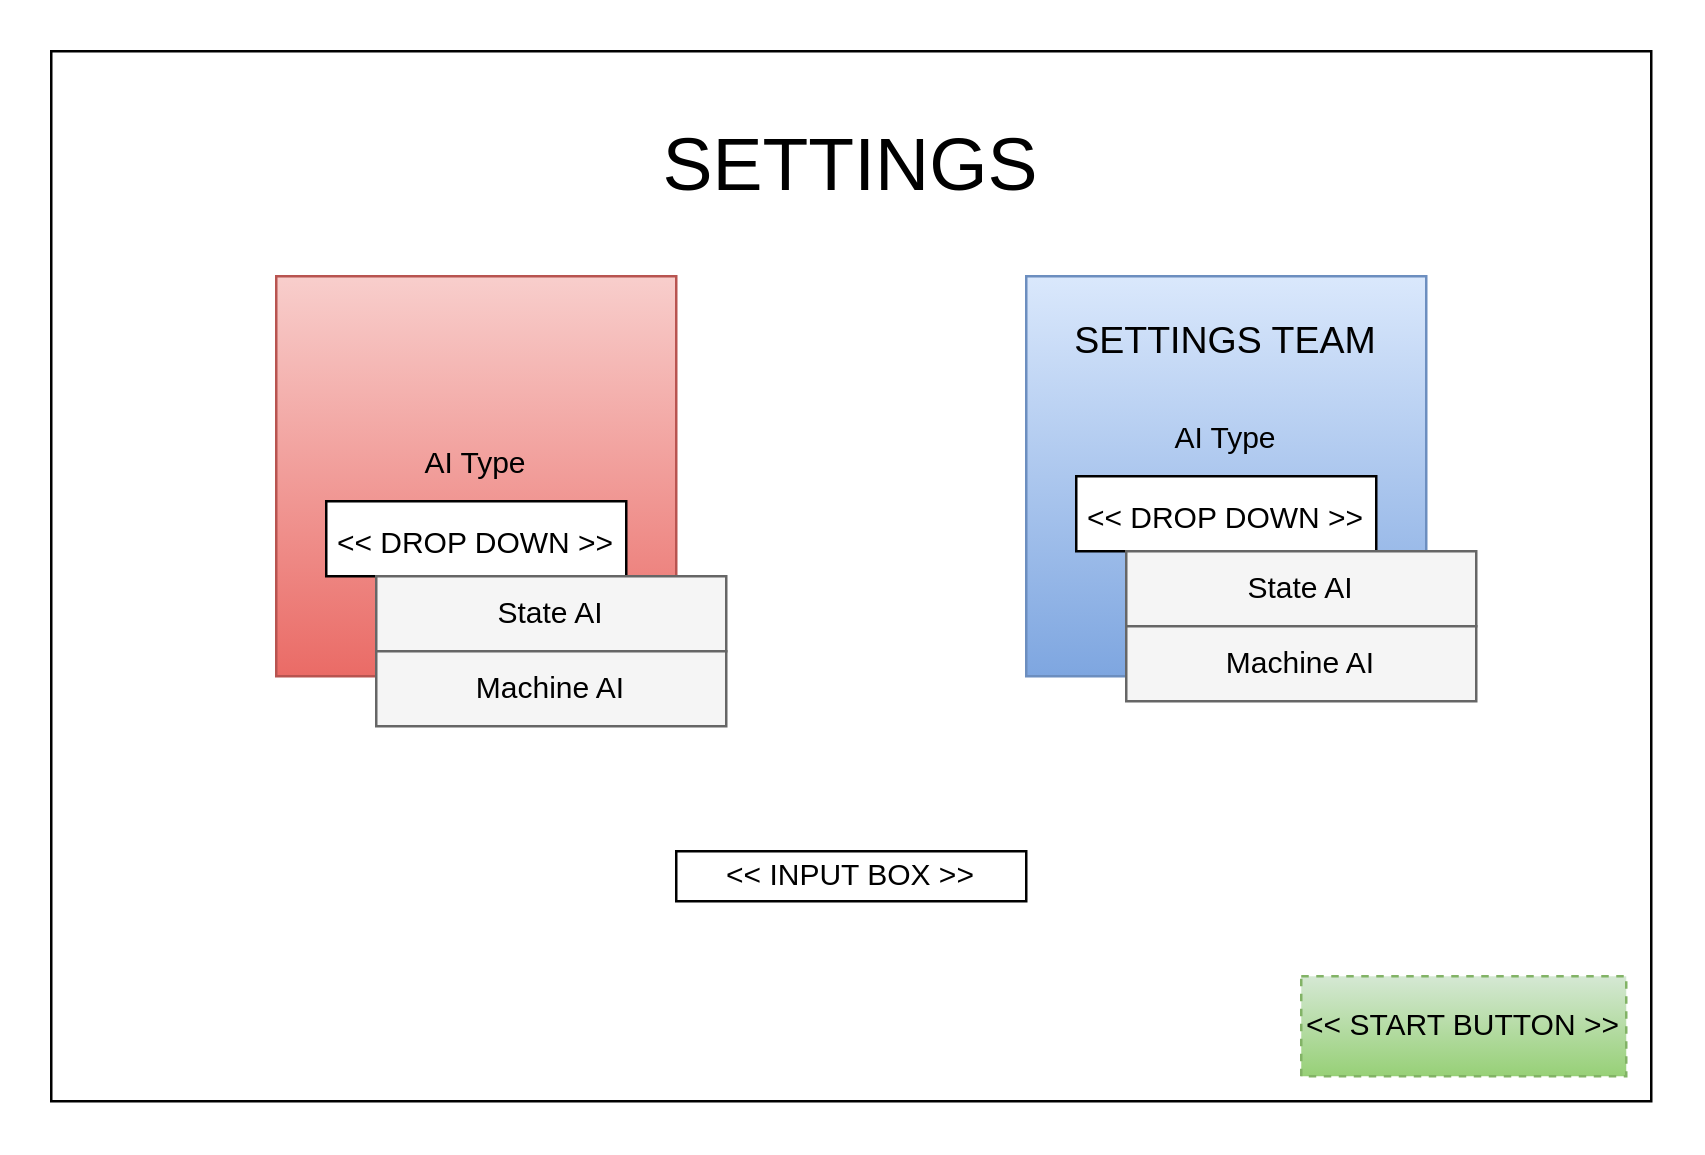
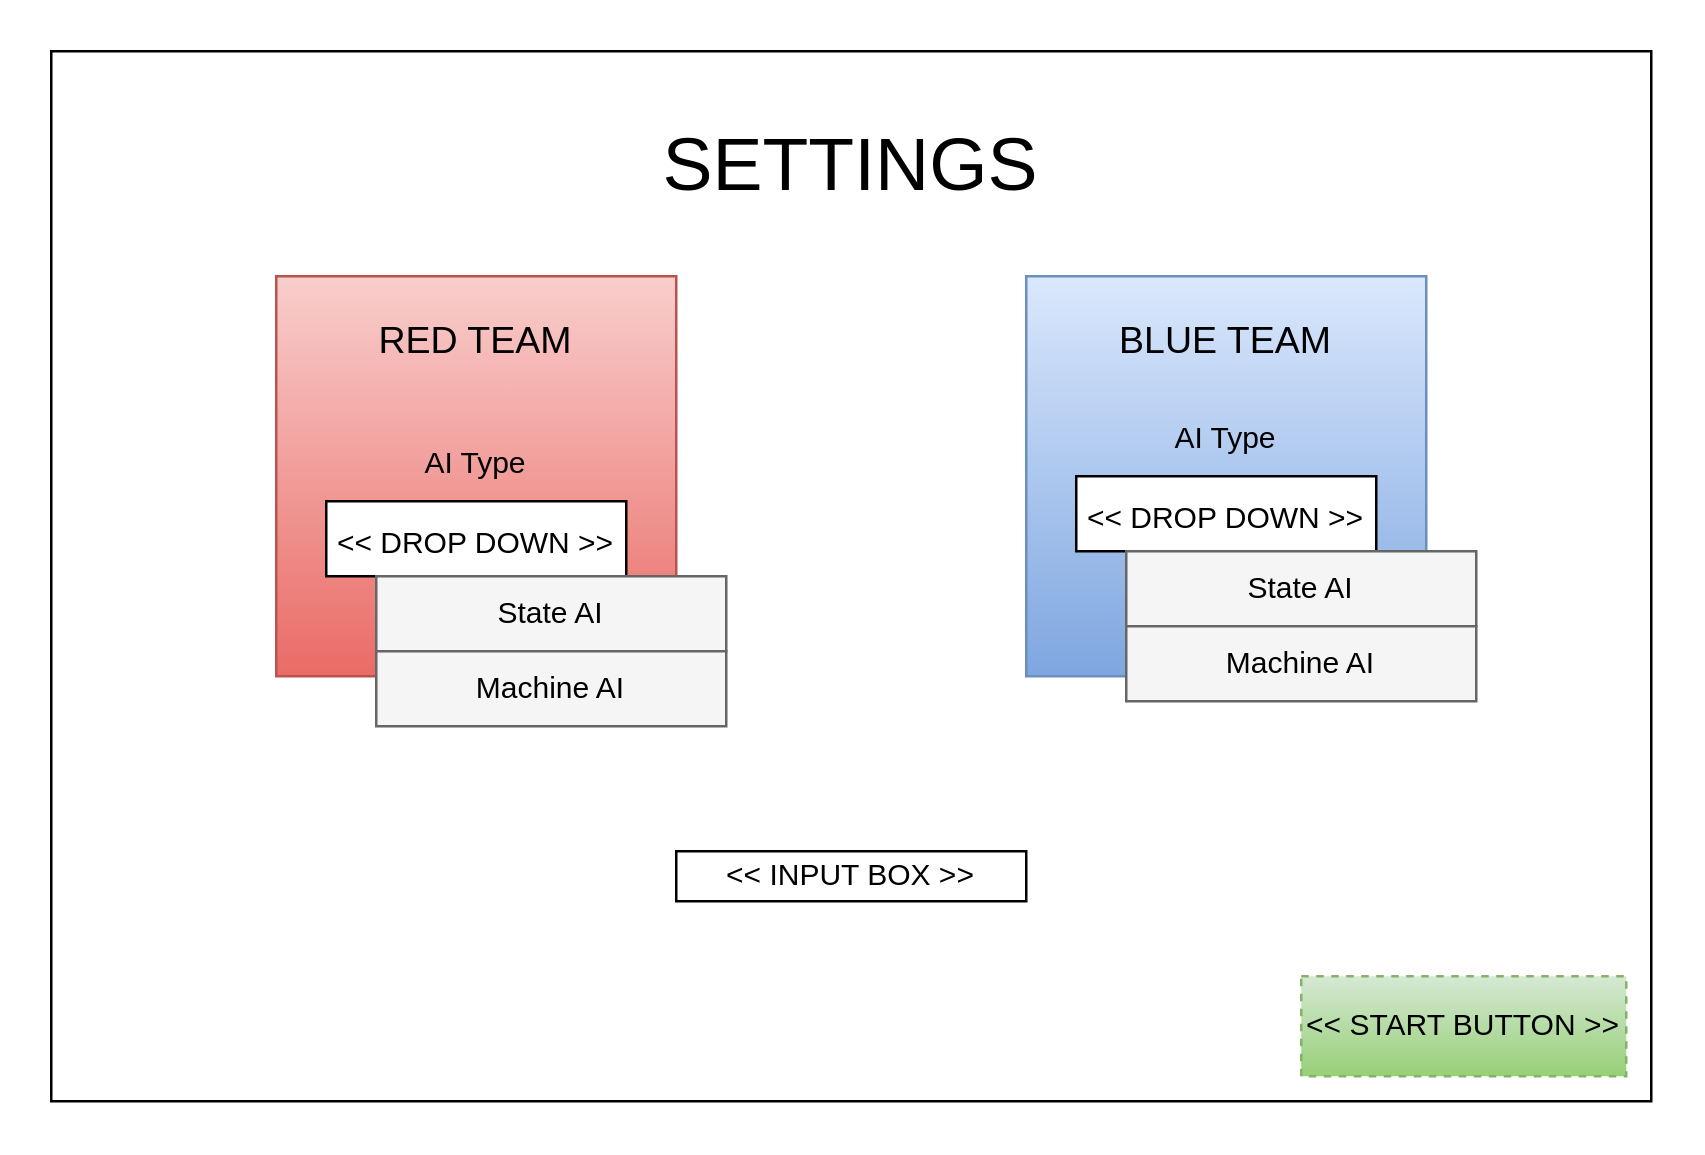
node "RED TEAM": added
node "SETTINGS TEAM": label "SETTINGS TEAM" -> "BLUE TEAM"
